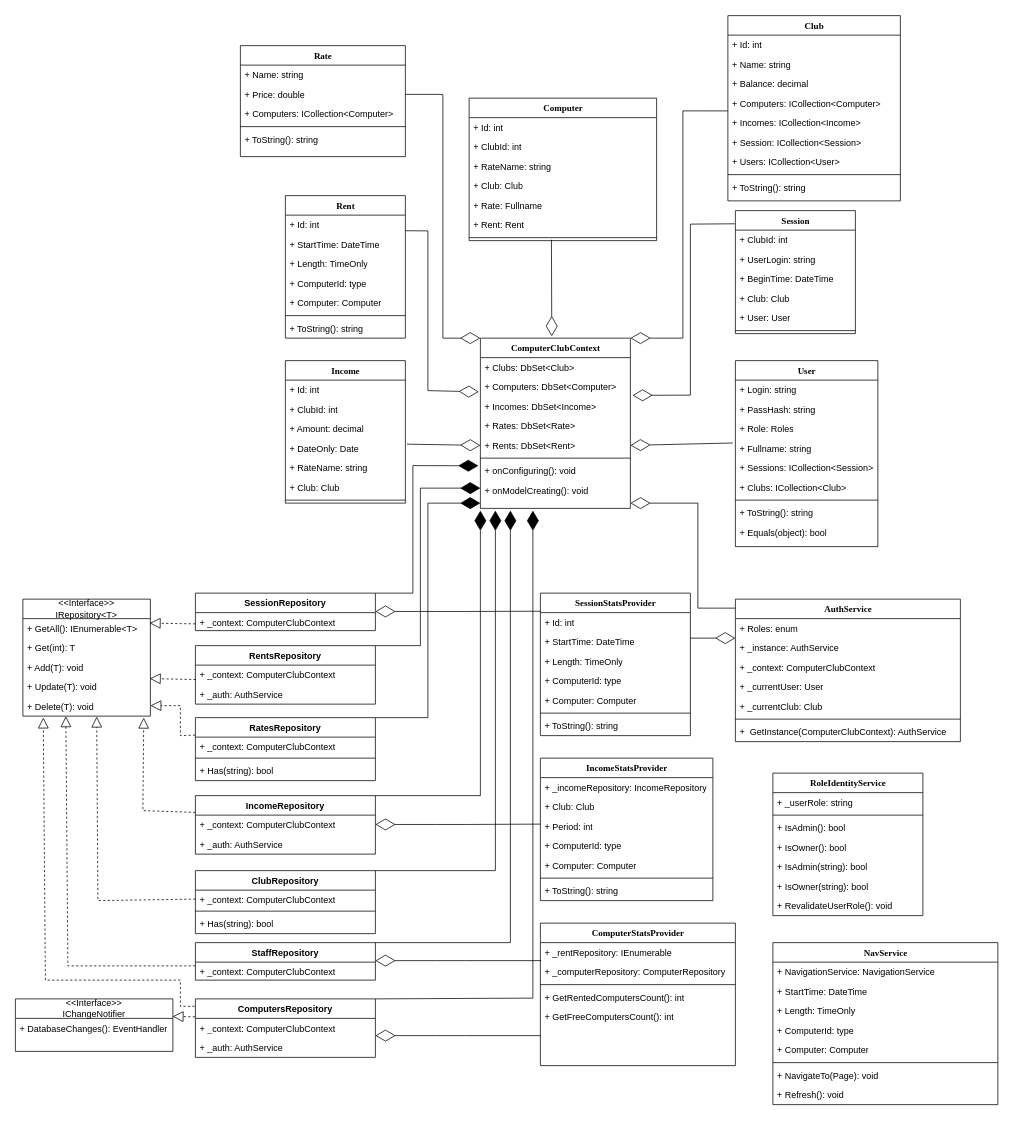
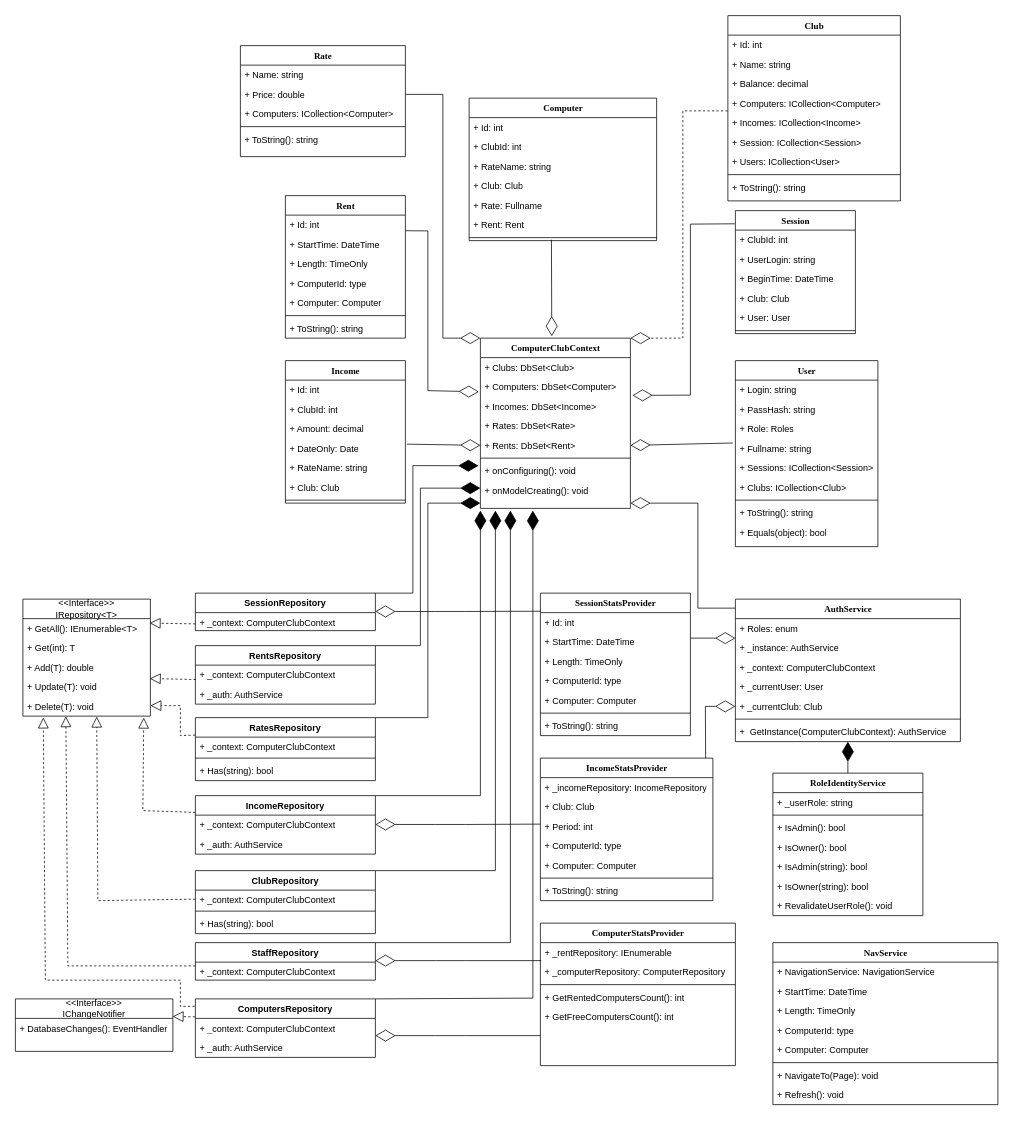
edge "+ Incomes: ICollection<Income>" -> "ComputerClubContext": style solid -> dashed
node "+ Add(T): void": label "+ Add(T): void" -> "+ Add(T): double"
edge "IncomeStatsProvider" -> "+ _currentClub: Club": added
edge "RoleIdentityService" -> "+ GetInstance(ComputerClubContext): AuthService": added
